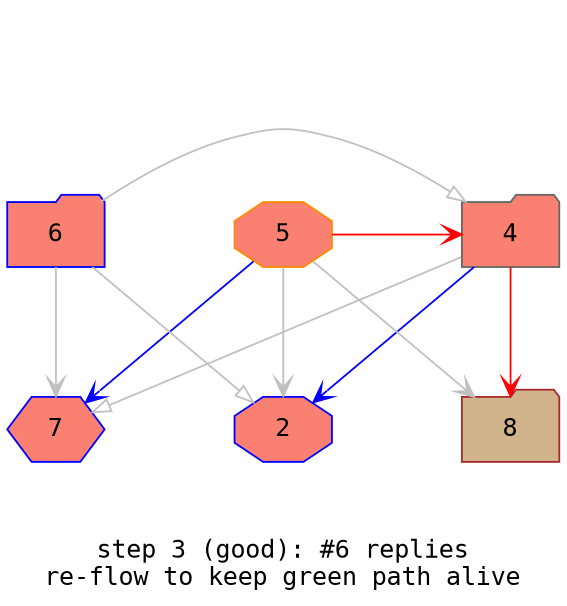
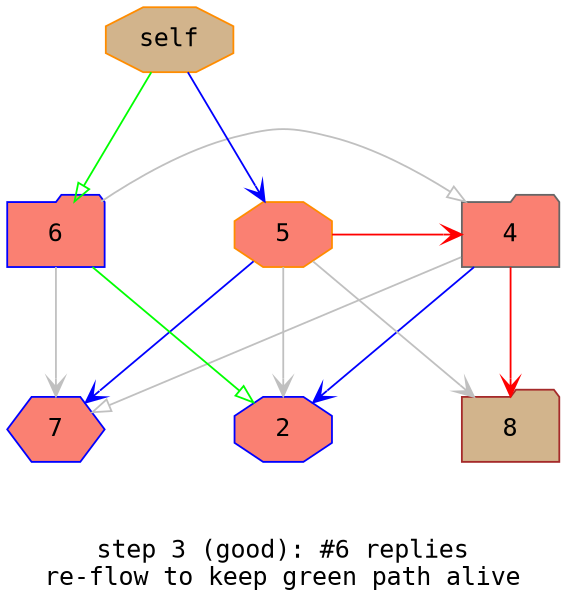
node "self": added
edge "6" -> "2": color gray -> green
